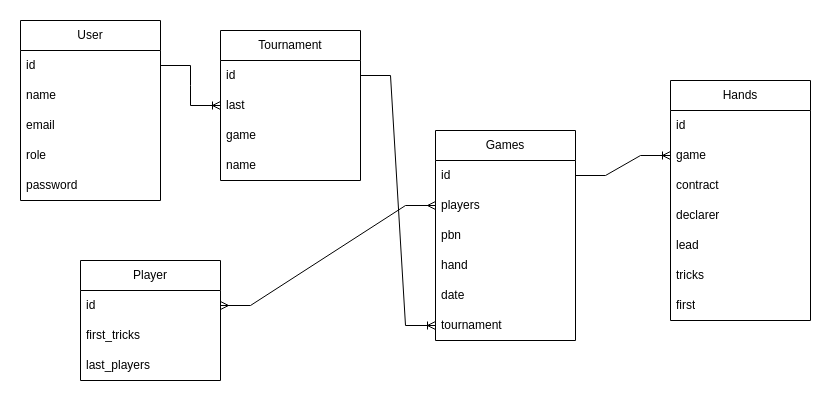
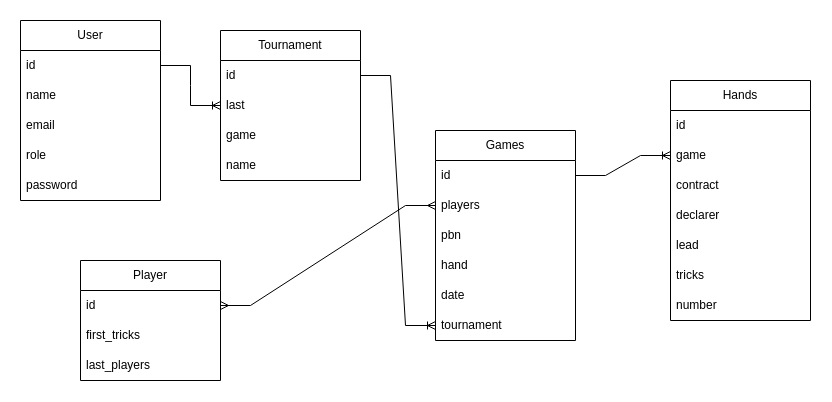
node "first": label "first" -> "number"
